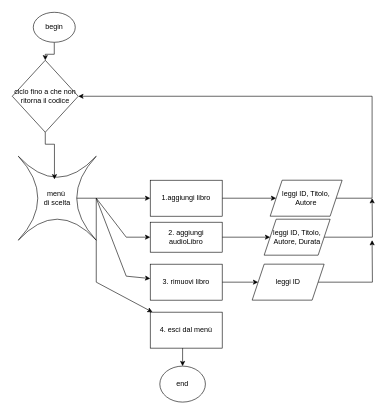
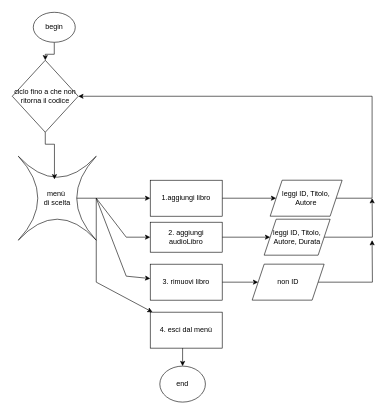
node "leggi ID": label "leggi ID" -> "non ID"
